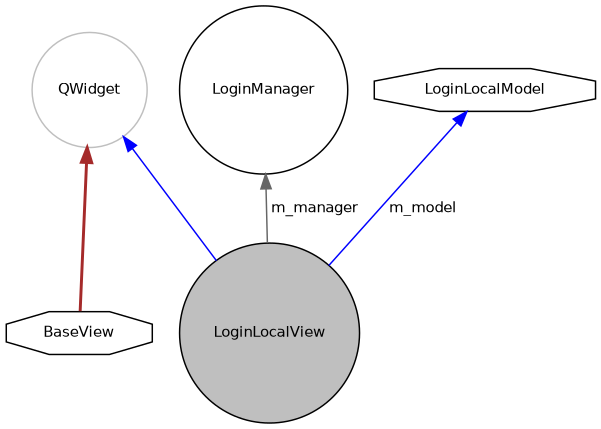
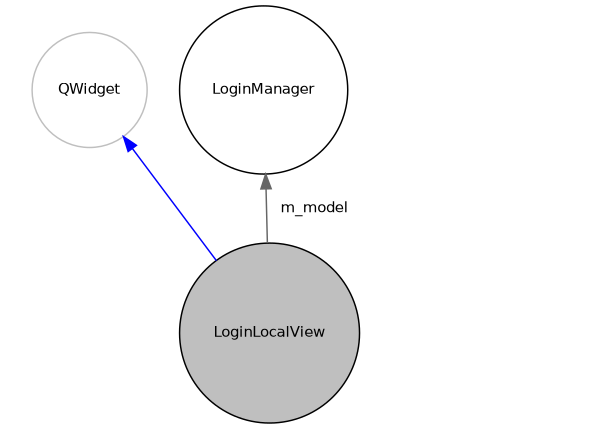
node "LoginLocalModel": removed
edge "LoginLocalView" -> "LoginManager": label " m_manager" -> " m_model"
node "BaseView": removed
